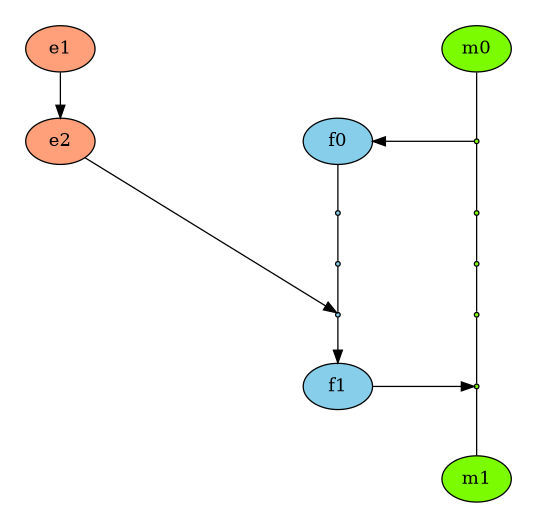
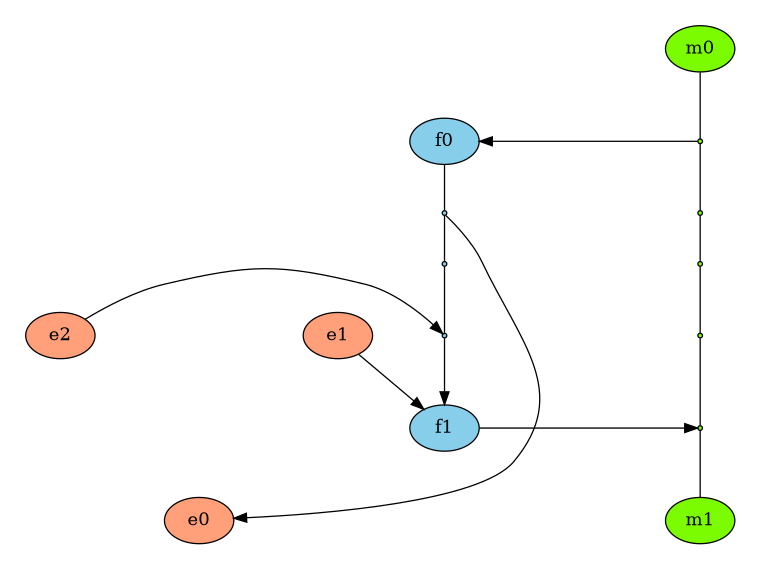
edge "e1" -> "e2": now "e1" -> "f1"
node "e0": added
